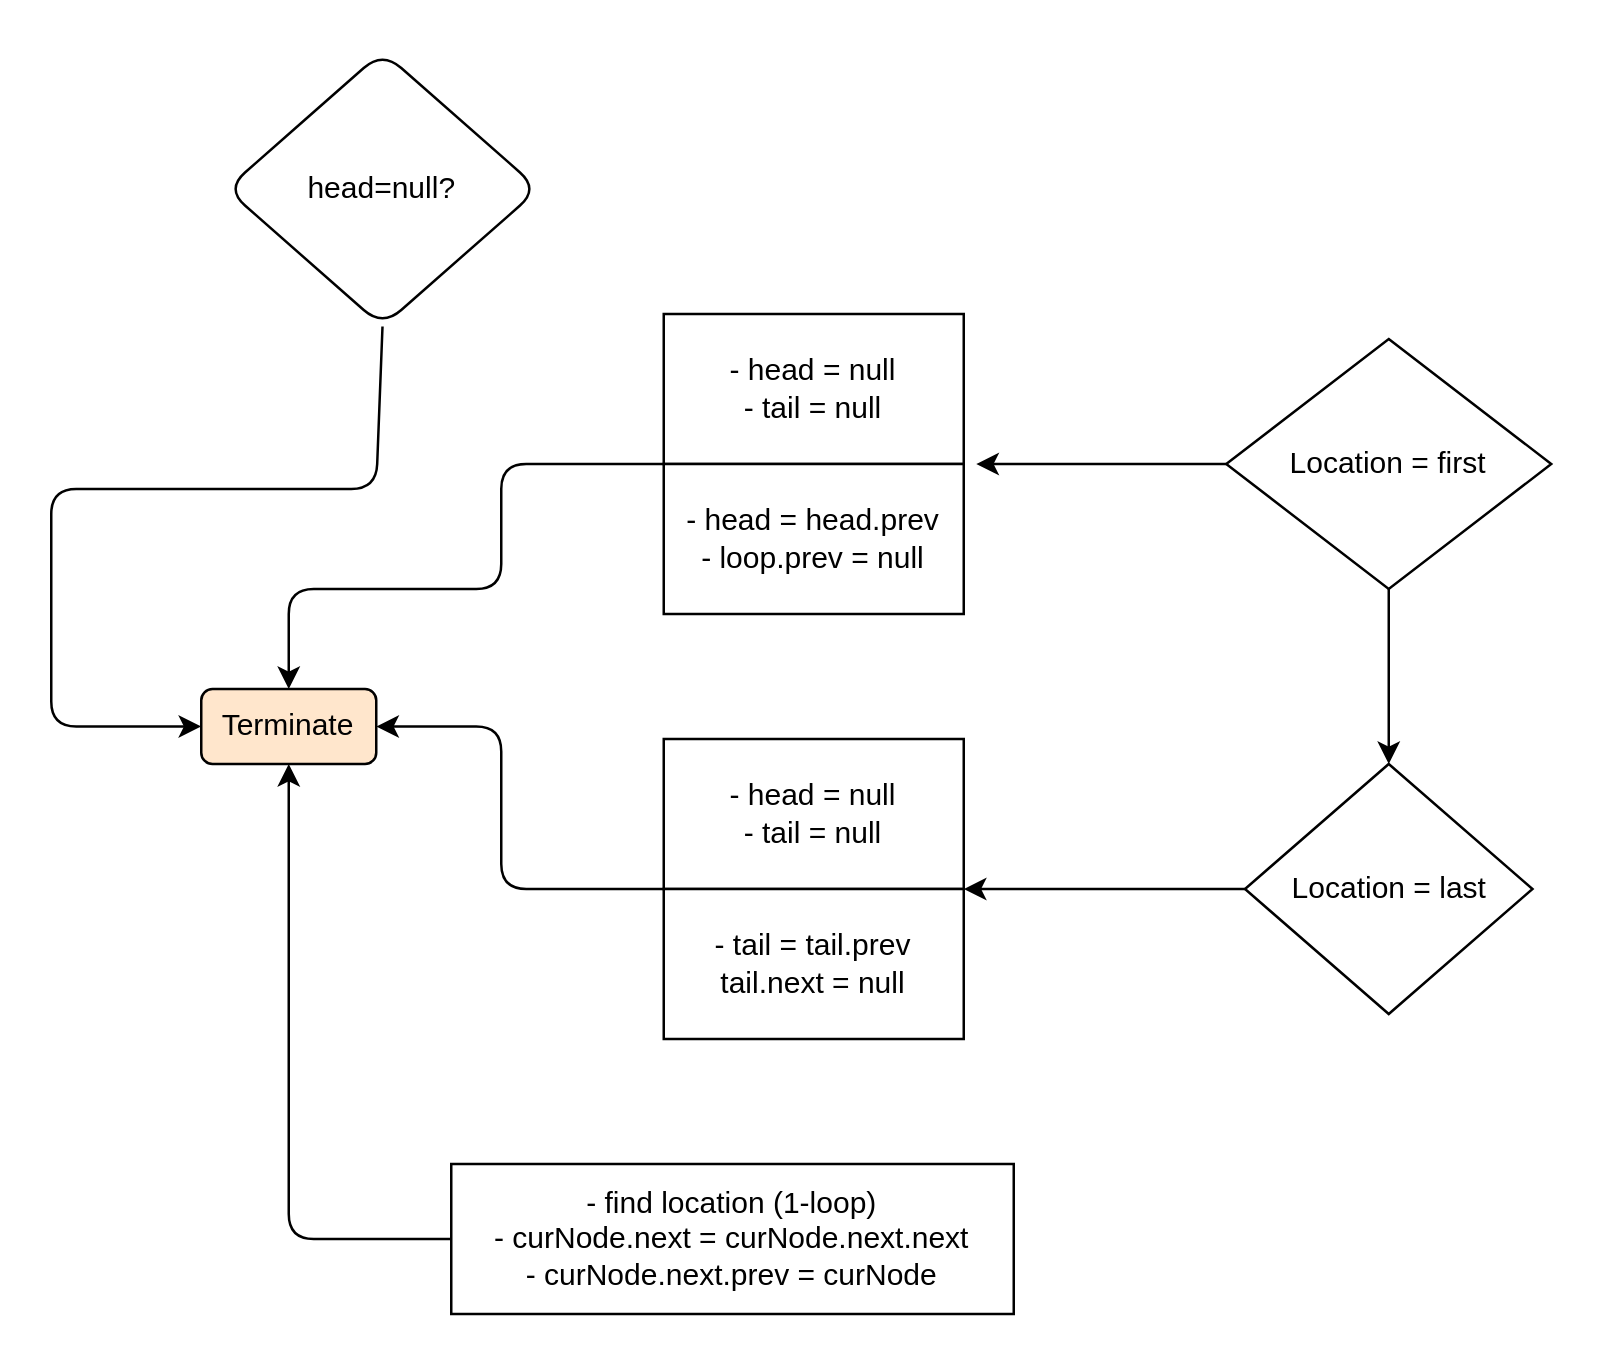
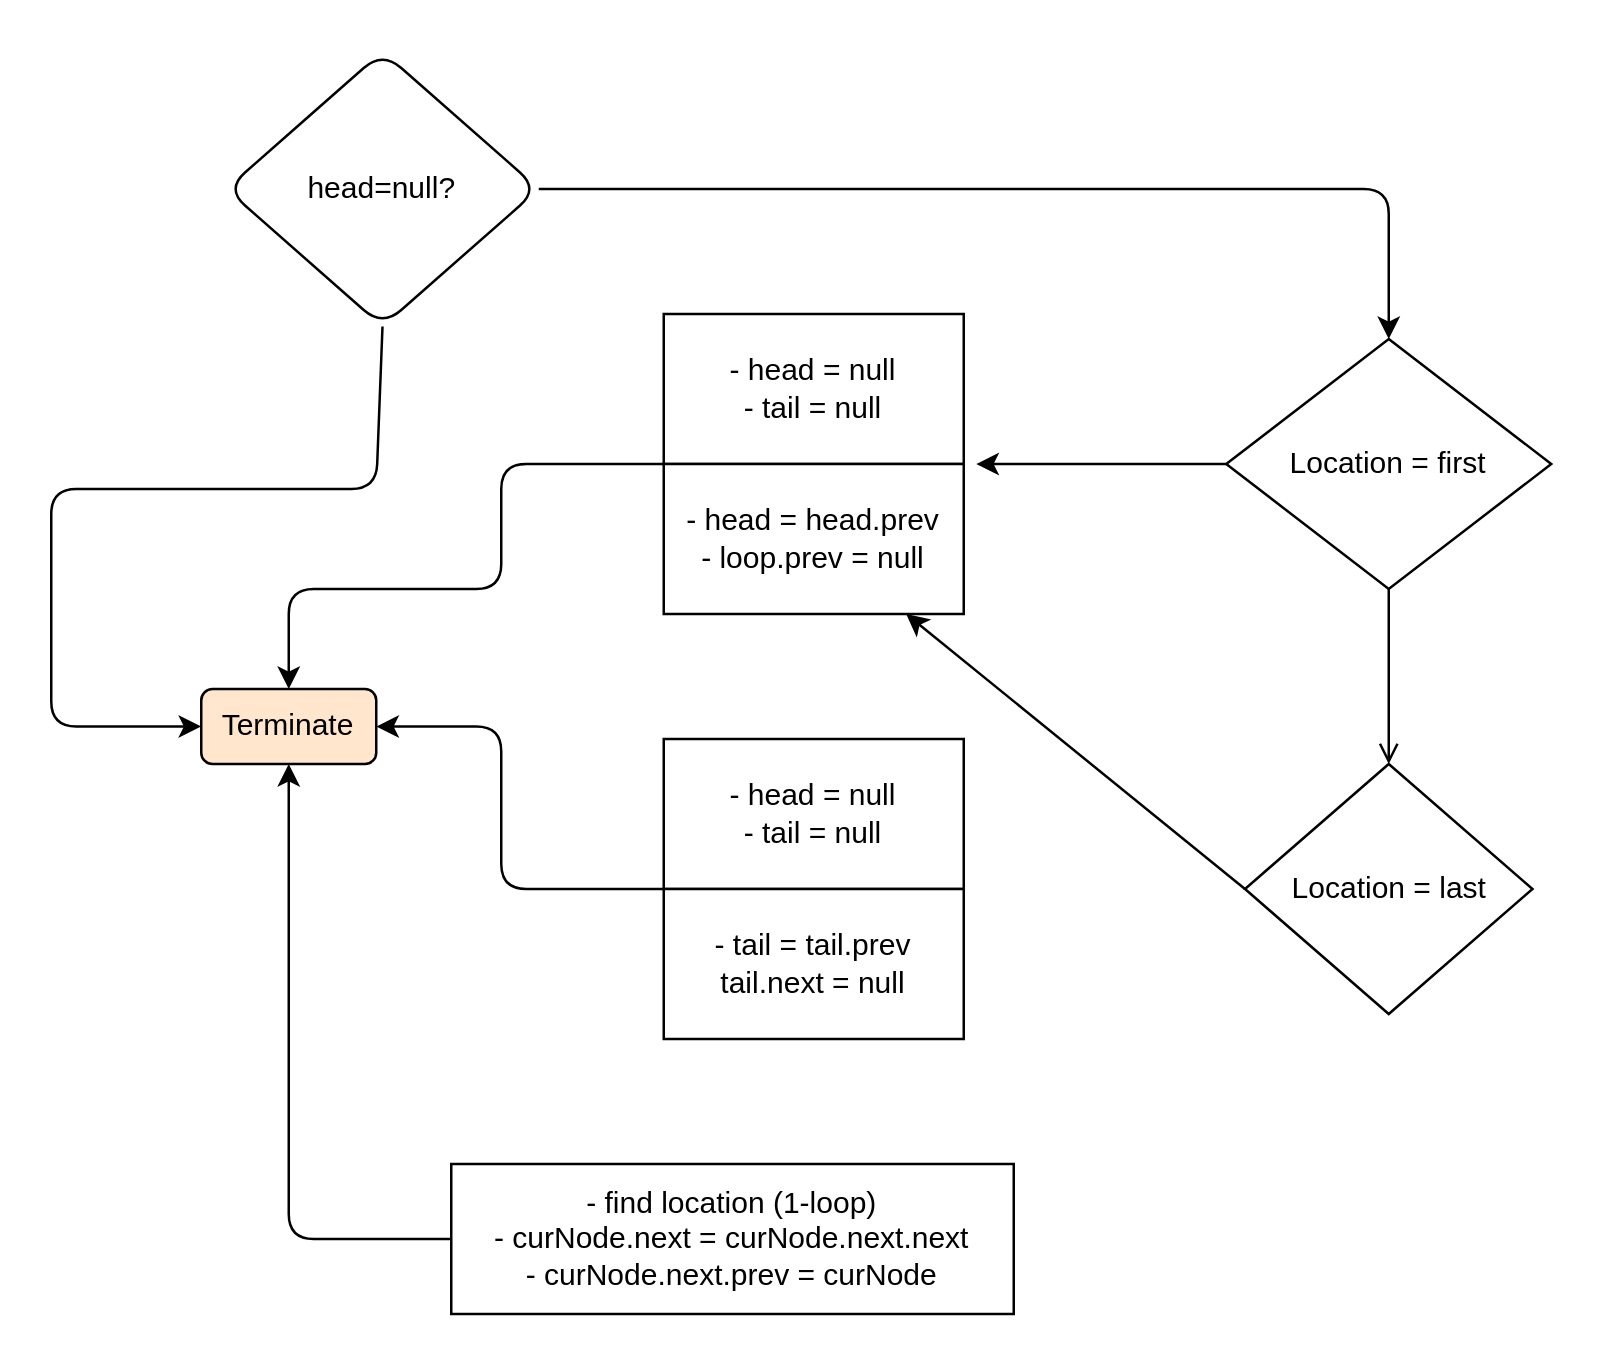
edge "head=null?" -> "Location = first": added
edge "Location = first" -> "Location = last": arrowhead classic -> open
edge "Location = last" -> "- tail = tail.prev tail.next = null": now "Location = last" -> "- head = head.prev - loop.prev = null"
